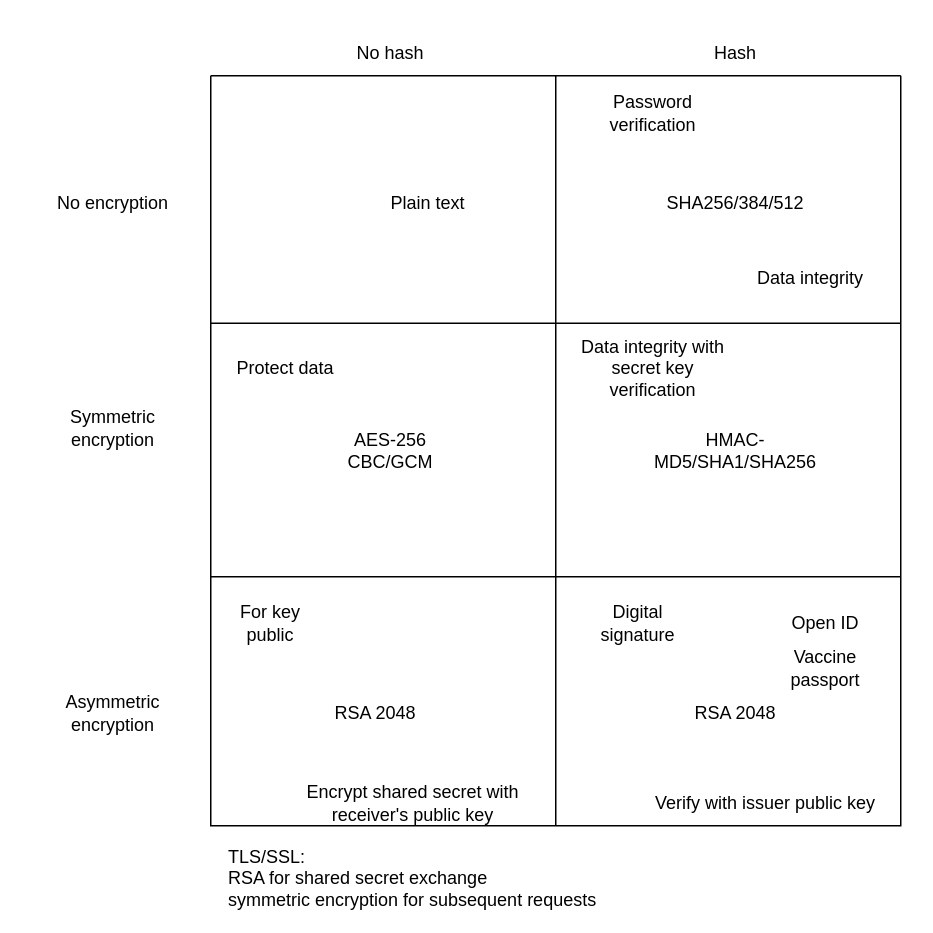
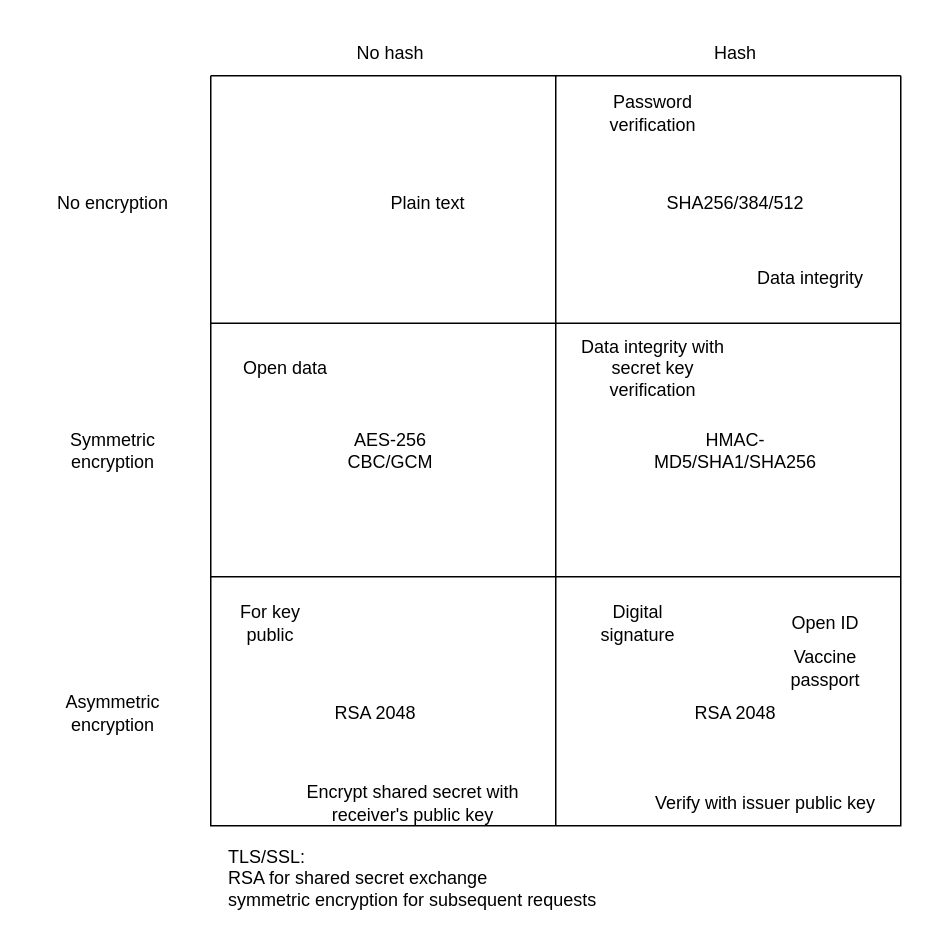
node "Protect data": label "Protect data" -> "Open data"
node "Symmetric encryption": moved (113, 428) -> (113, 451)
